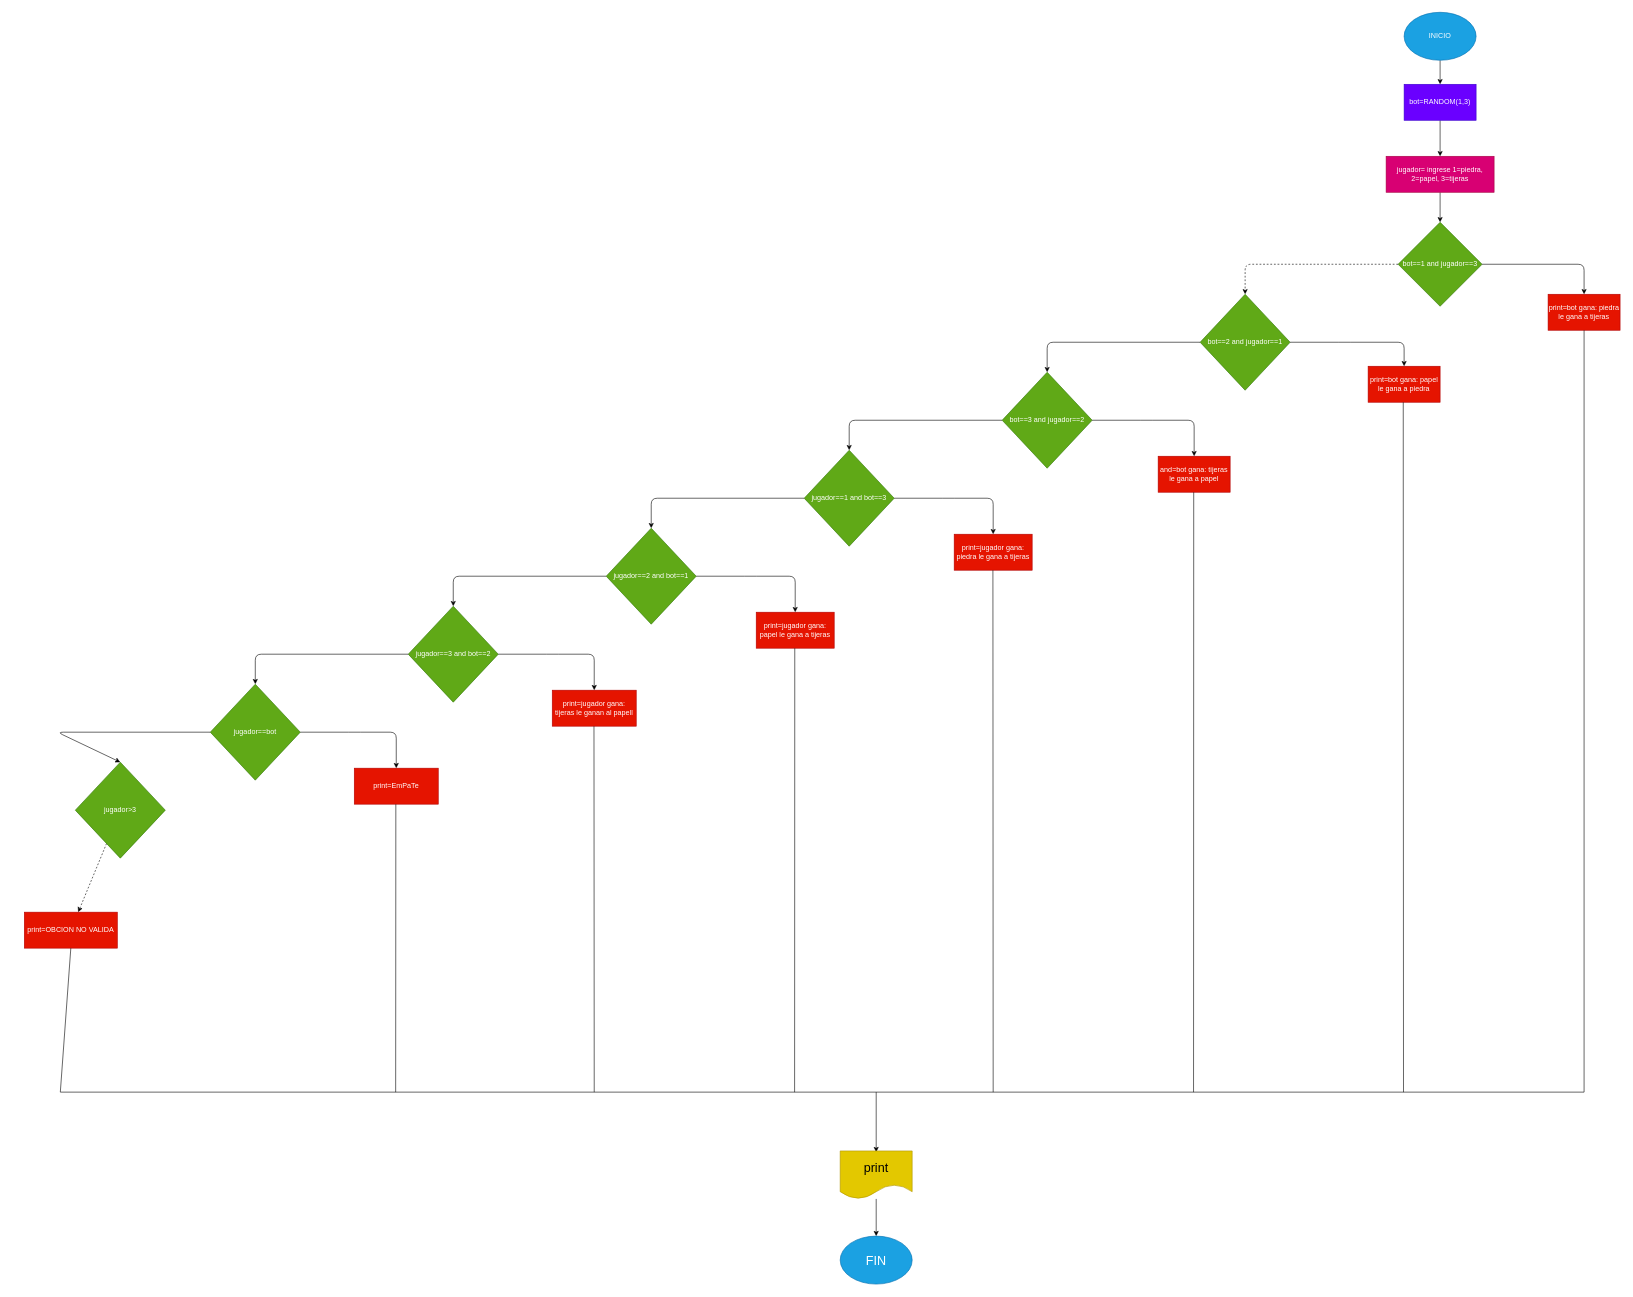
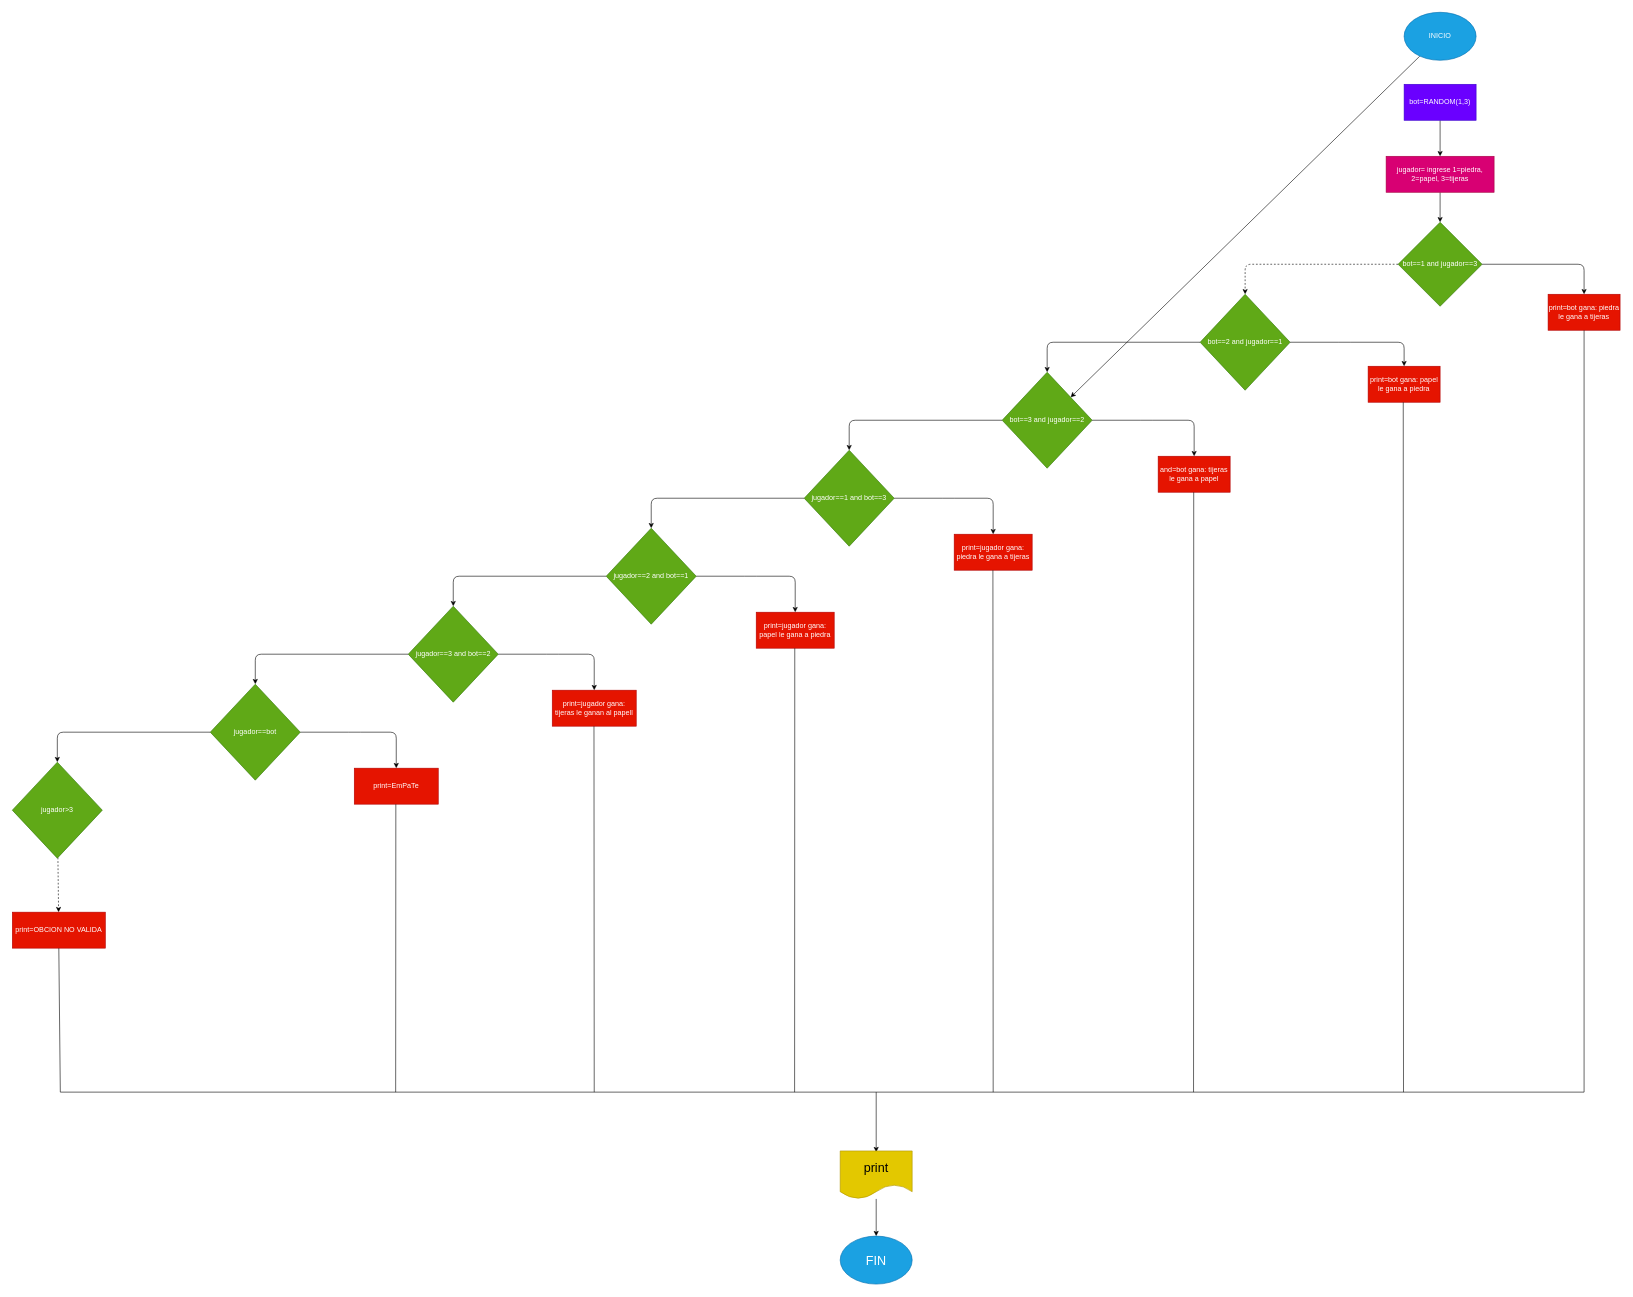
edge "INICIO" -> "bot=RANDOM(1,3)": now "INICIO" -> "bot==3 and jugador==2"
node "print=jugador gana: papel le gana a tijeras": label "print=jugador gana: papel le gana a tijeras" -> "print=jugador gana: papel le gana a piedra"
node "jugador>3": moved (120, 810) -> (57, 810)
node "print=OBCION NO VALIDA": moved (71, 930) -> (59, 930)
